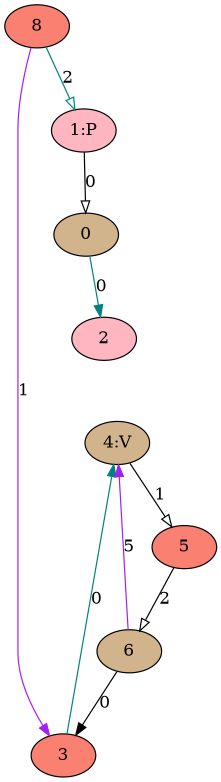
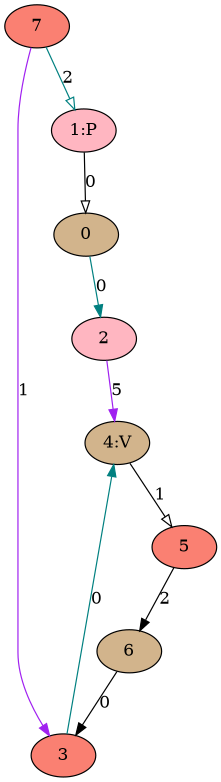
node "8": label "8" -> "7"
edge "6" -> "4:V": now "2" -> "4:V"
edge "5" -> "6": arrowhead onormal -> normal
